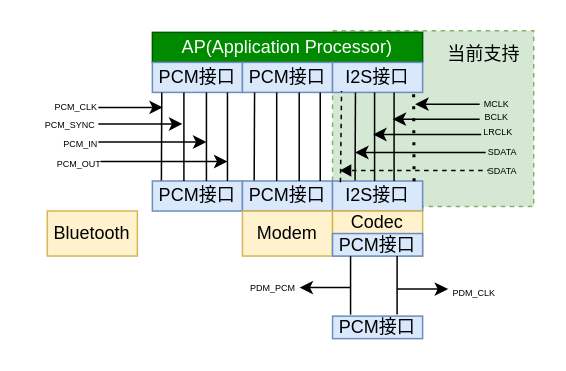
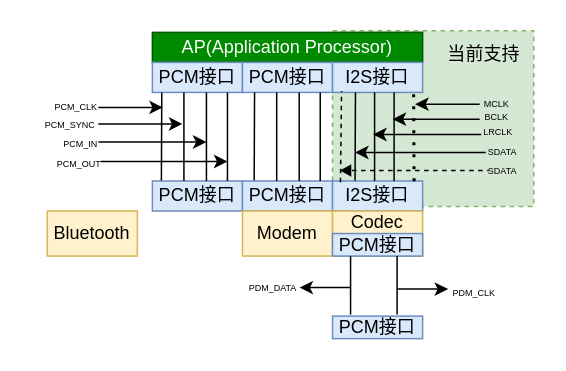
node "PDM_PCM": label "PDM_PCM" -> "PDM_DATA"
